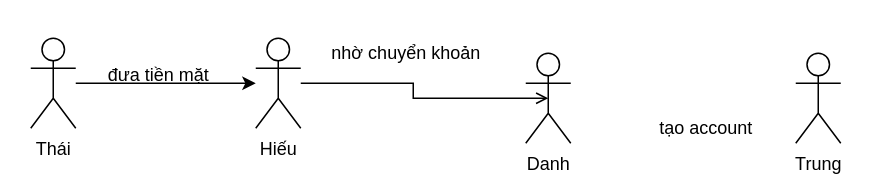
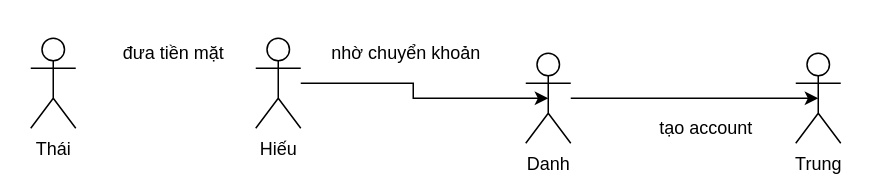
node "đưa tiền mặt": moved (158, 76) -> (173, 53)
edge "Thái" -> "Hiếu": removed
edge "Hiếu" -> "Danh": arrowhead open -> classic
edge "Danh" -> "Trung": added
